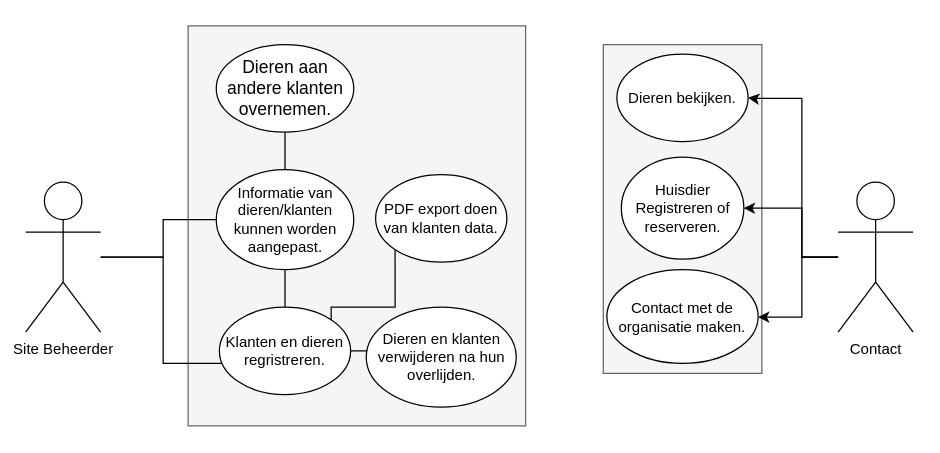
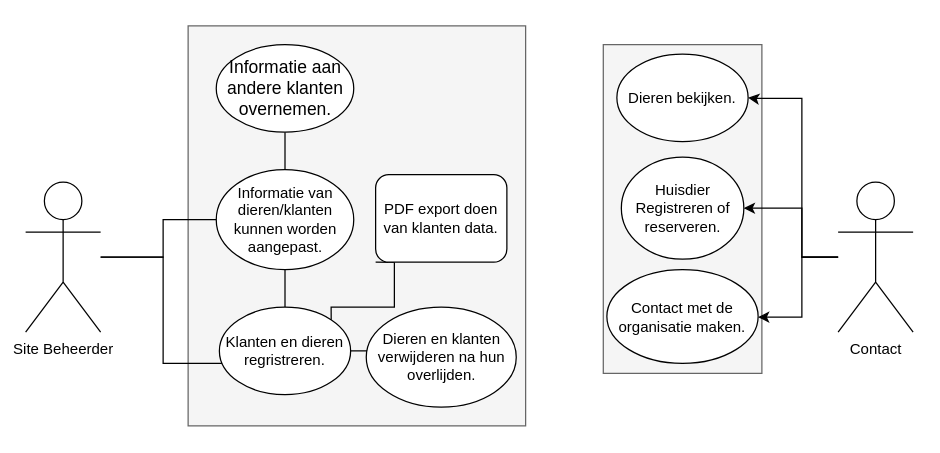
node "Dieren aan andere klanten overnemen.": label "Dieren aan andere klanten overnemen." -> "Informatie aan andere klanten overnemen."
node "PDF export doen van klanten data.": shape ellipse -> rounded rectangle
